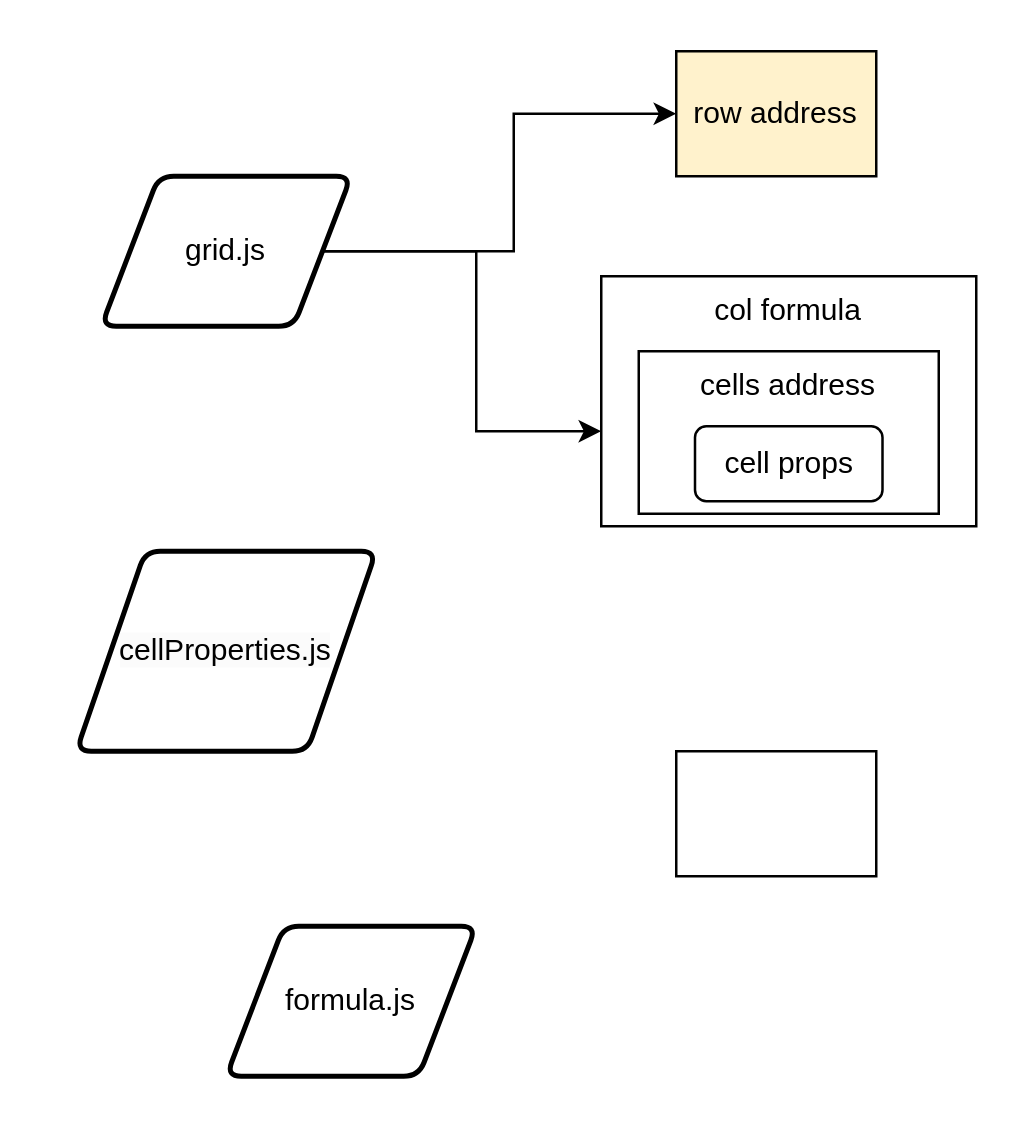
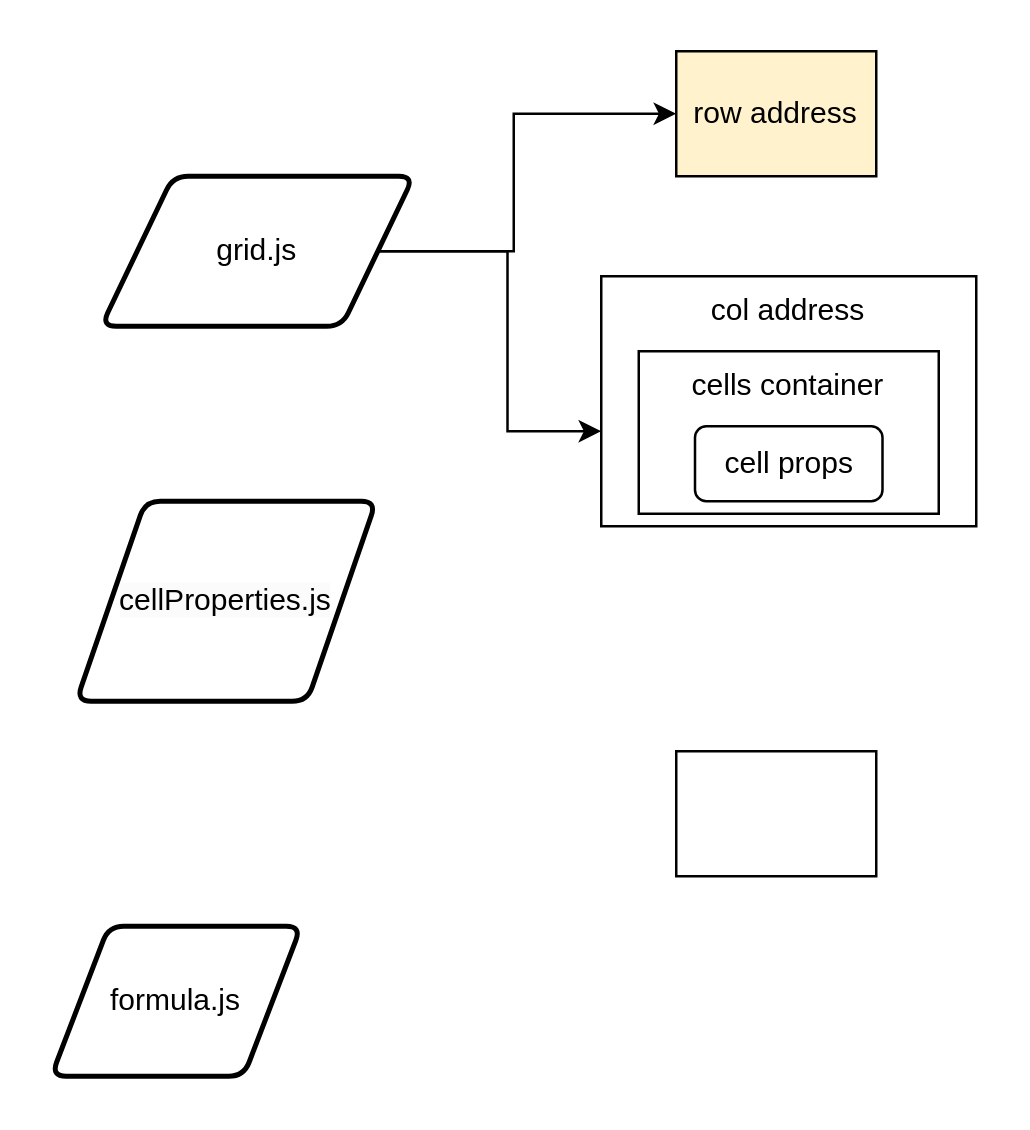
node "grid.js": size 250x150 -> 313x150
node "col formula": label "col formula" -> "col address"
node "cells address": label "cells address" -> "cells container"
node "cellProperties.js": moved (226, 651) -> (226, 601)
node "formula.js": moved (351, 1001) -> (176, 1001)
